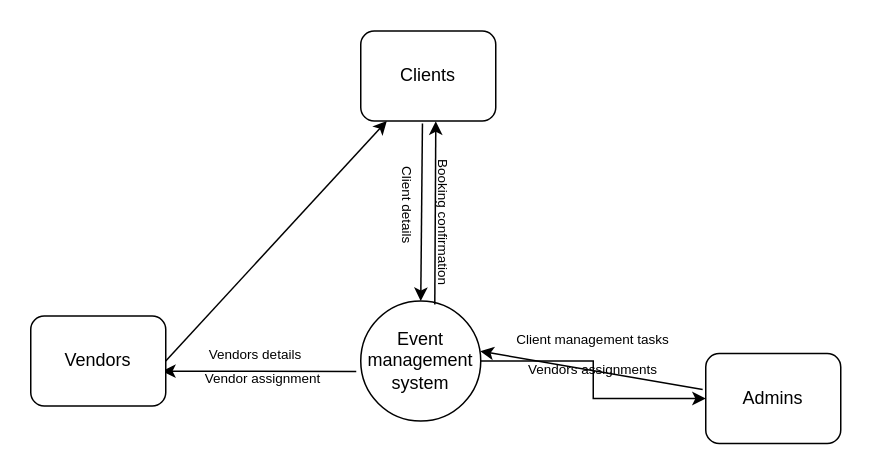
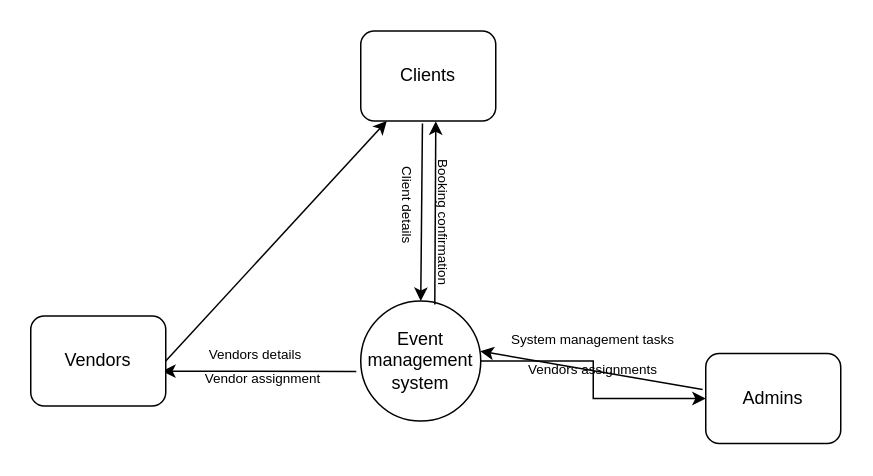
node "Client management tasks": label "Client management tasks" -> "System management tasks"
